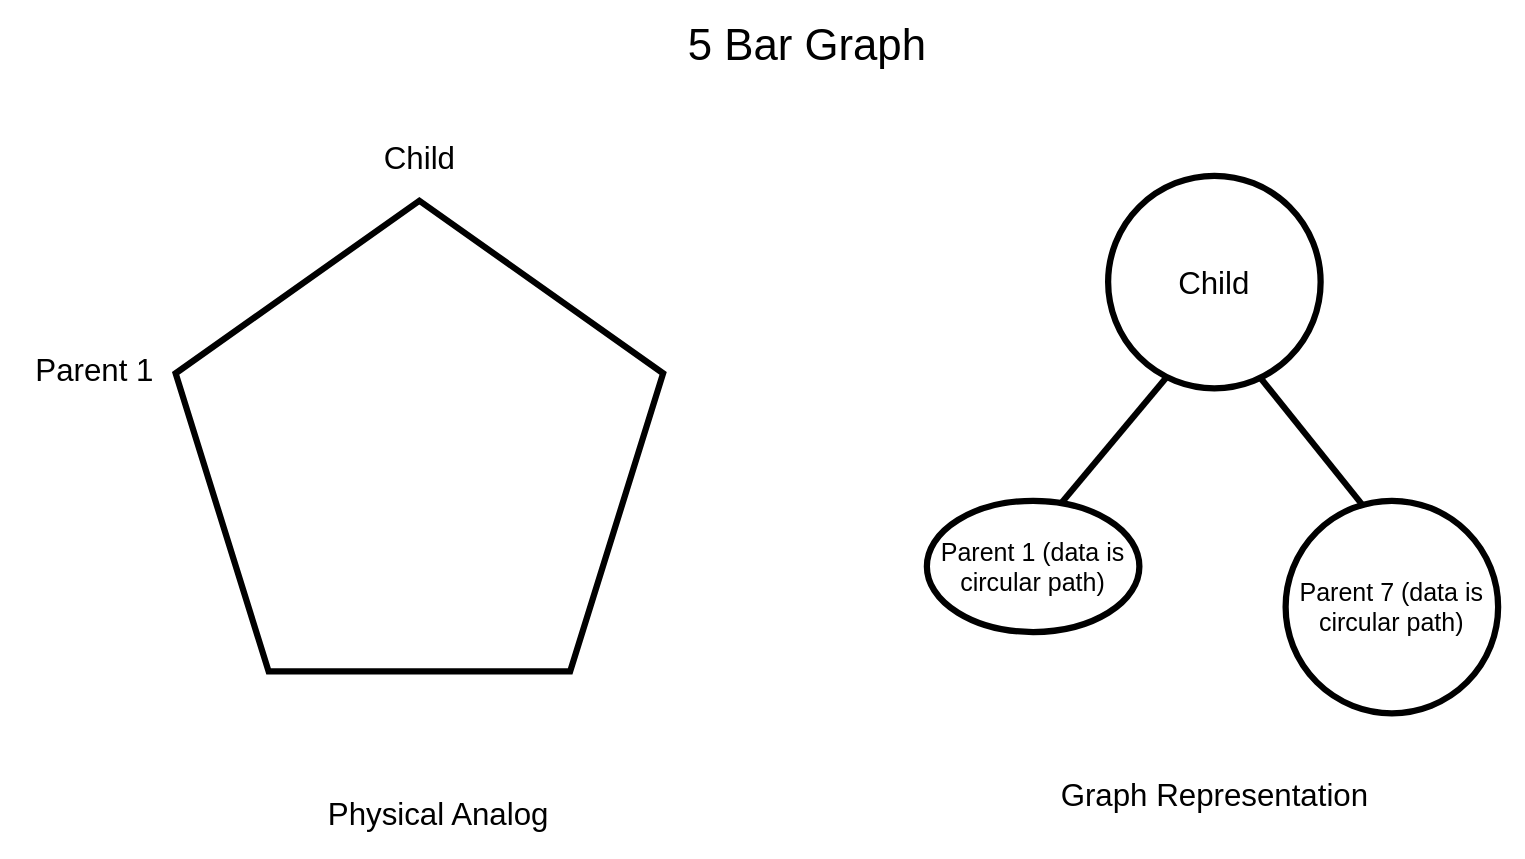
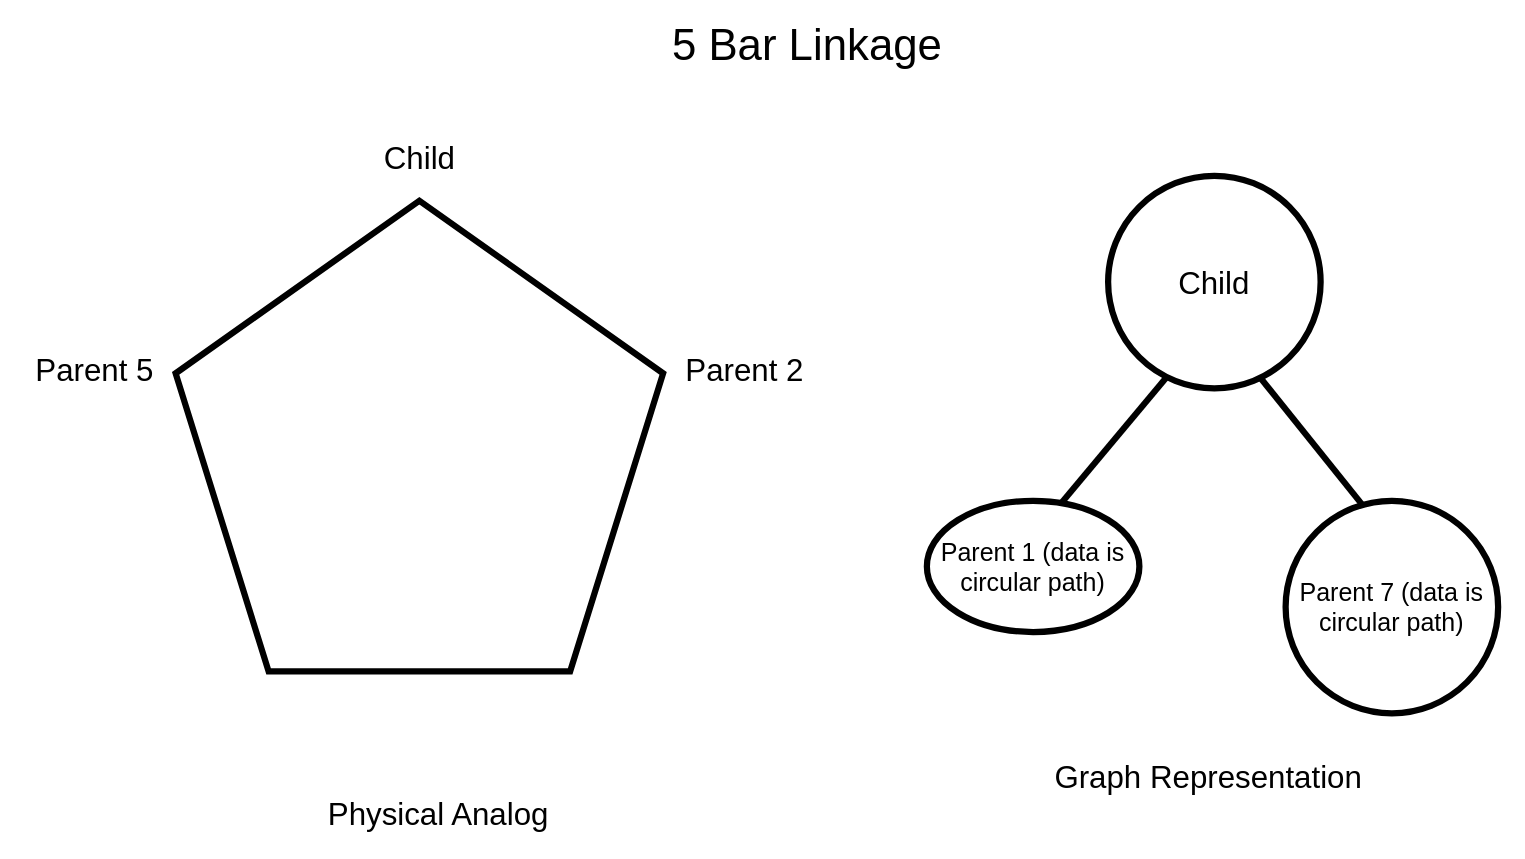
node "5 Bar Graph": label "5 Bar Graph" -> "5 Bar Linkage"
node "Parent 1": label "Parent 1" -> "Parent 5"
node "Parent 2": added
node "Graph Representation": moved (1214, 794) -> (1208, 776)
